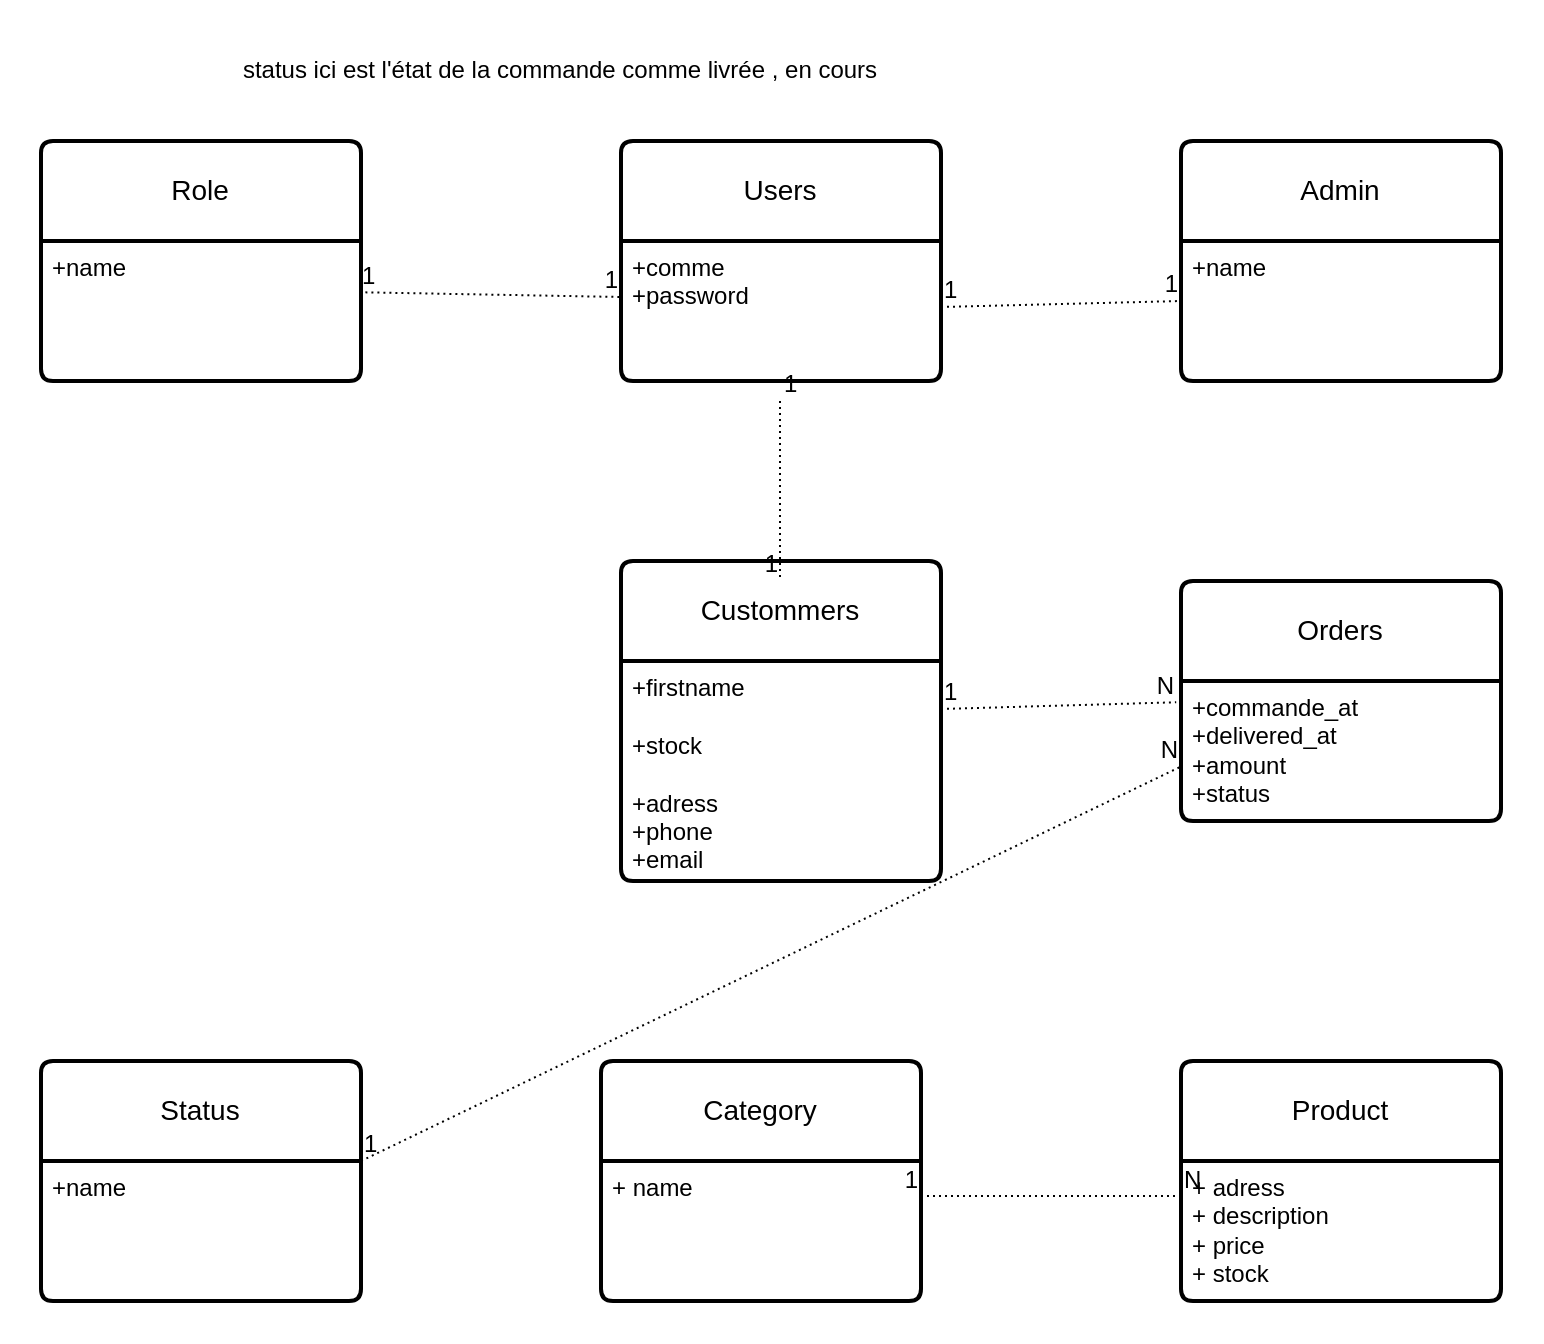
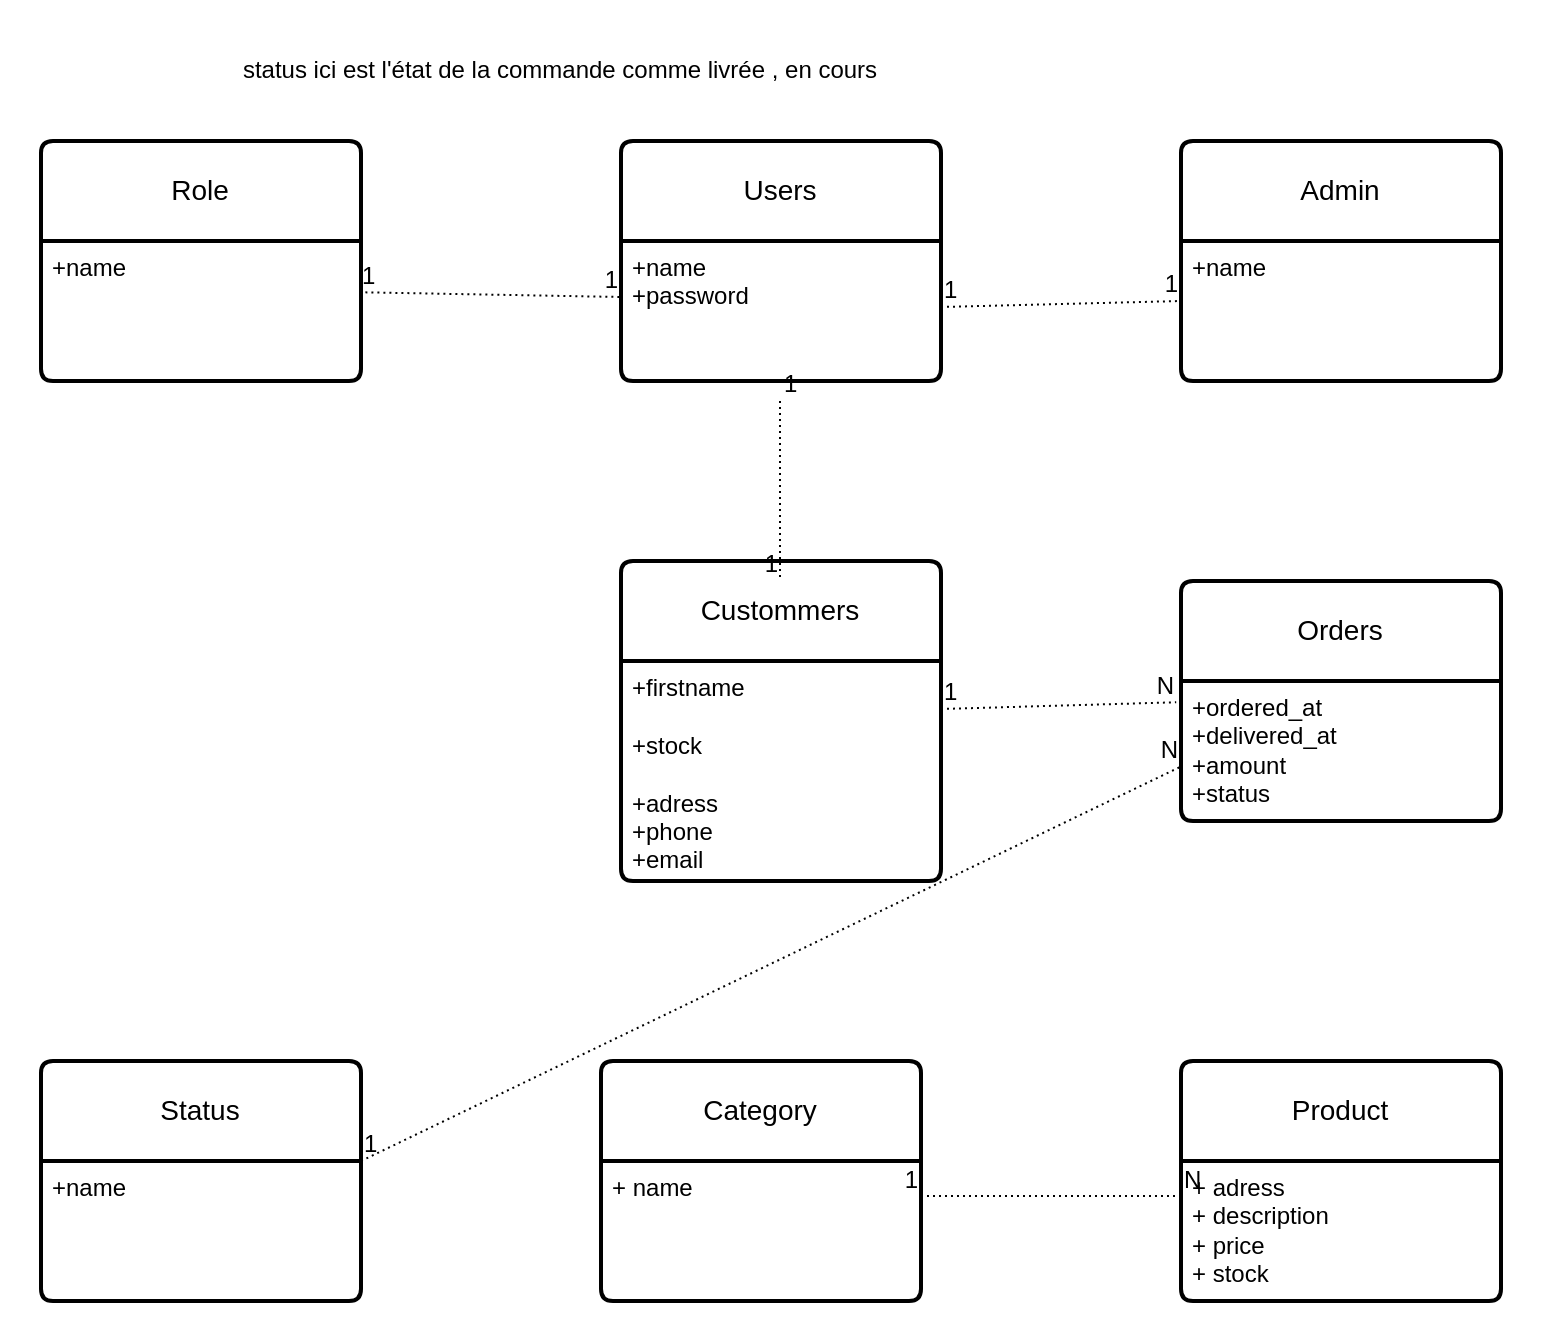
node "+comme +password": label "+comme +password" -> "+name +password"
node "+commande_at +delivered_at +amount +status": label "+commande_at +delivered_at +amount +status" -> "+ordered_at +delivered_at +amount +status"
